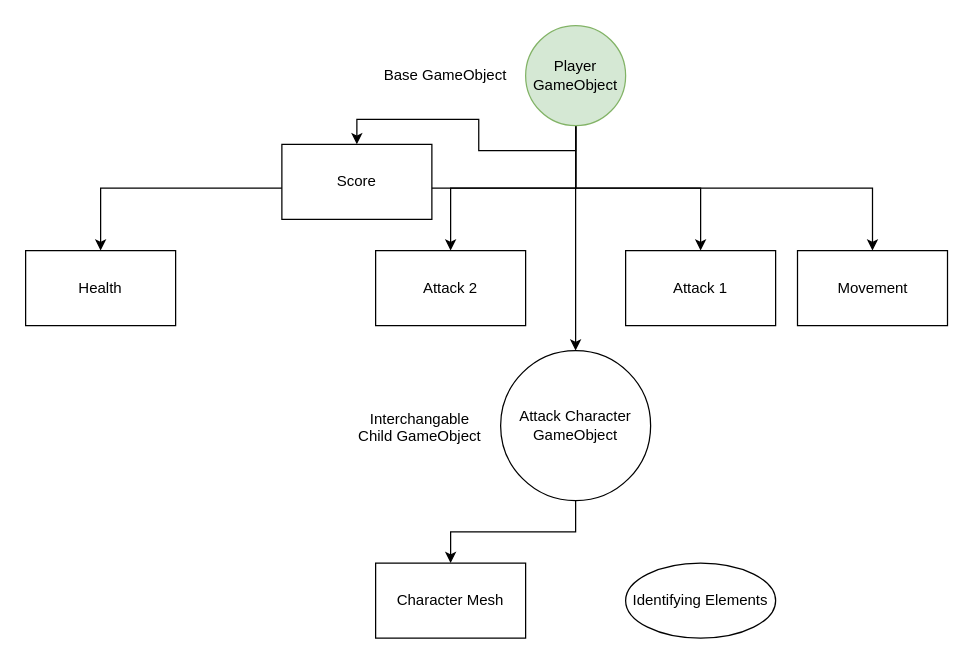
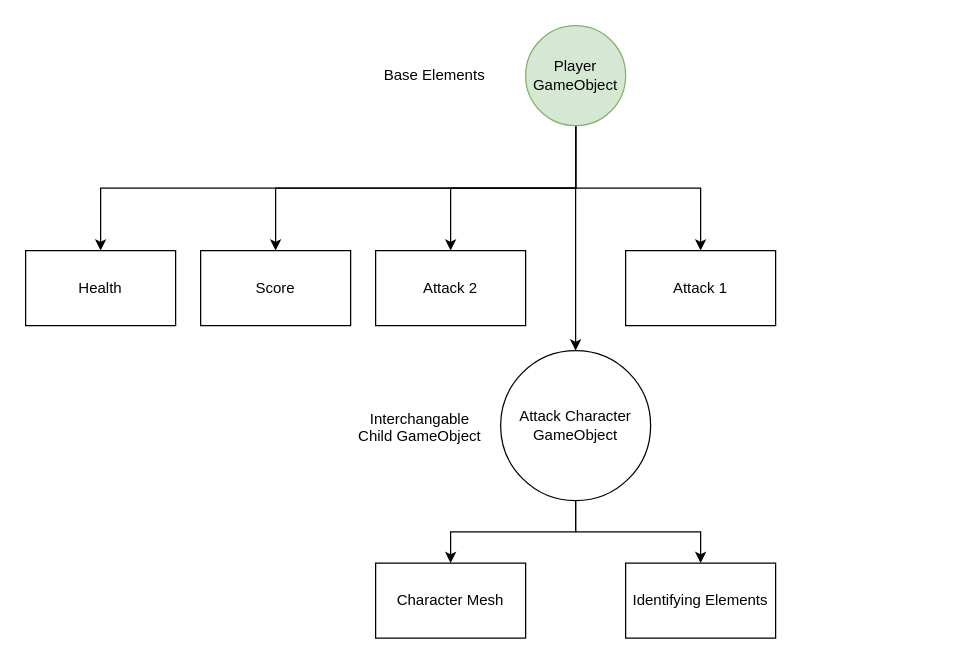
node "Base GameObject": label "Base GameObject" -> "Base Elements"
node "Score": moved (357, 182) -> (276, 288)
edge "Player GameObject" -> "Movement": removed
node "Movement": removed
edge "Attack Character GameObject" -> "Identifying Elements": added
node "Identifying Elements": shape ellipse -> rectangle
